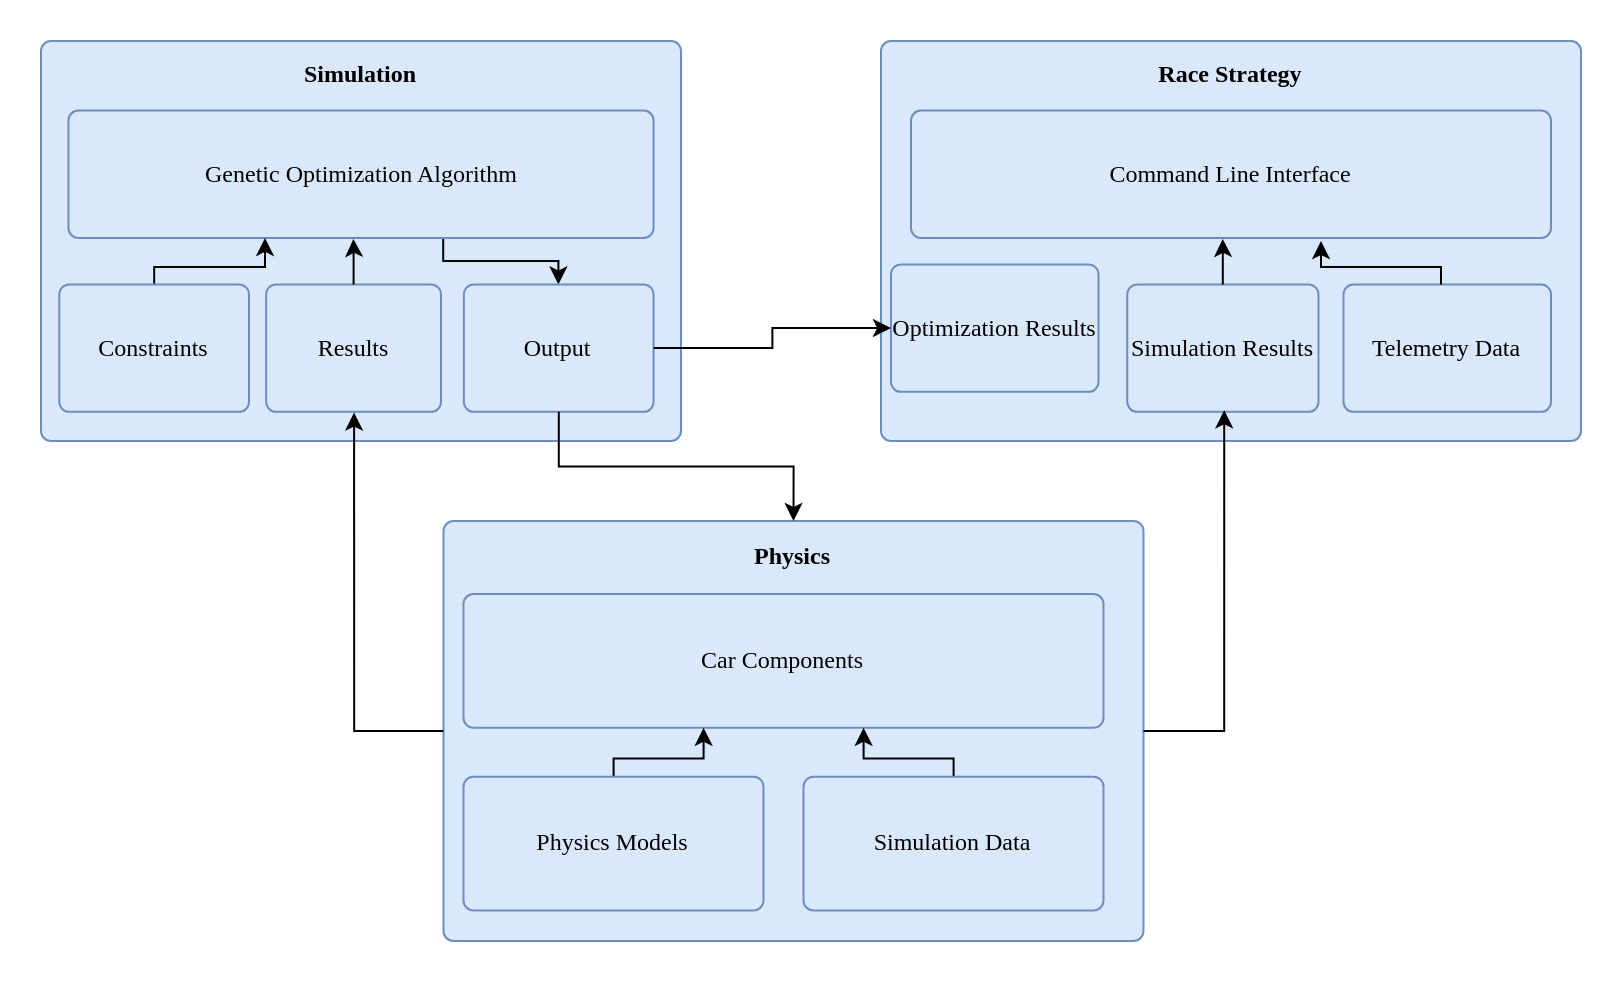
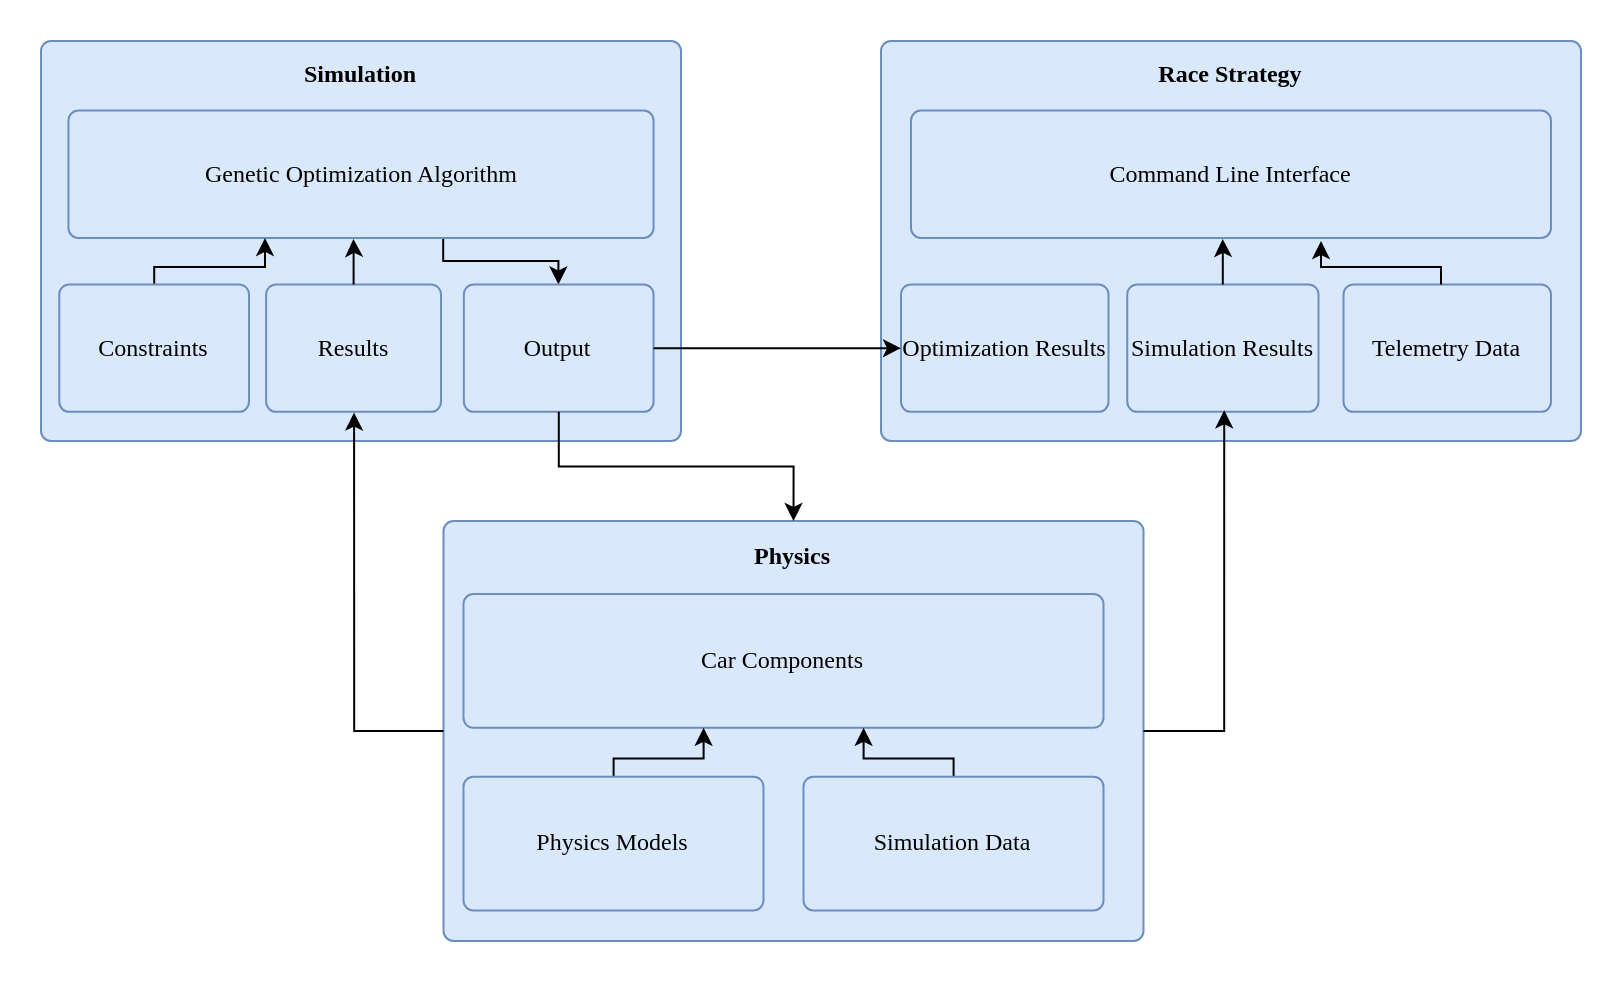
node "Optimization Results": moved (995, 328) -> (1005, 348)
